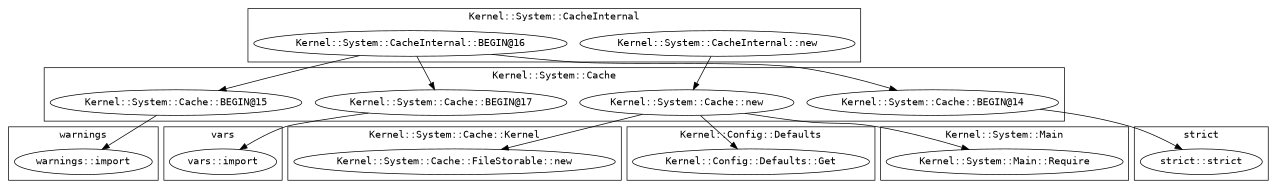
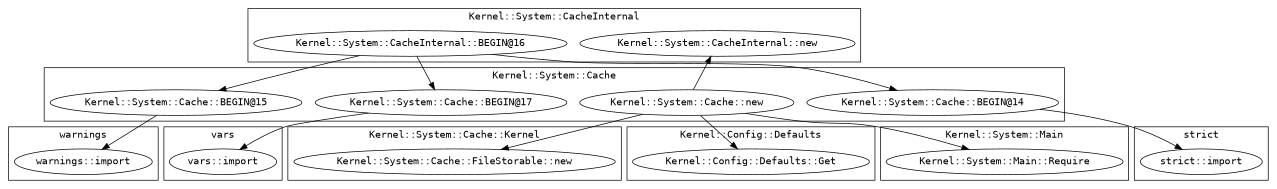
edge "Kernel::System::CacheInternal::new" -> "Kernel::System::Cache::new": reversed
node "strict::strict": label "strict::strict" -> "strict::import"
